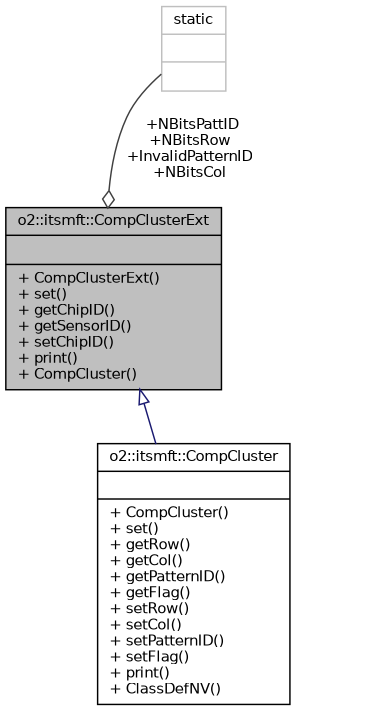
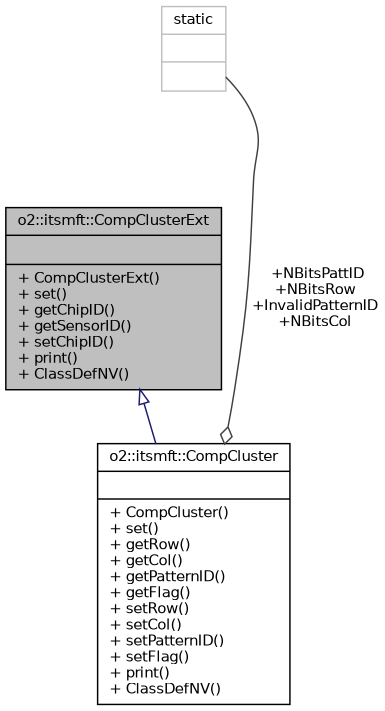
edge "static" -> "o2::itsmft::CompClusterExt": now "static" -> "o2::itsmft::CompCluster"
node "o2::itsmft::CompClusterExt": text "+ CompCluster()" -> "+ ClassDefNV()"
